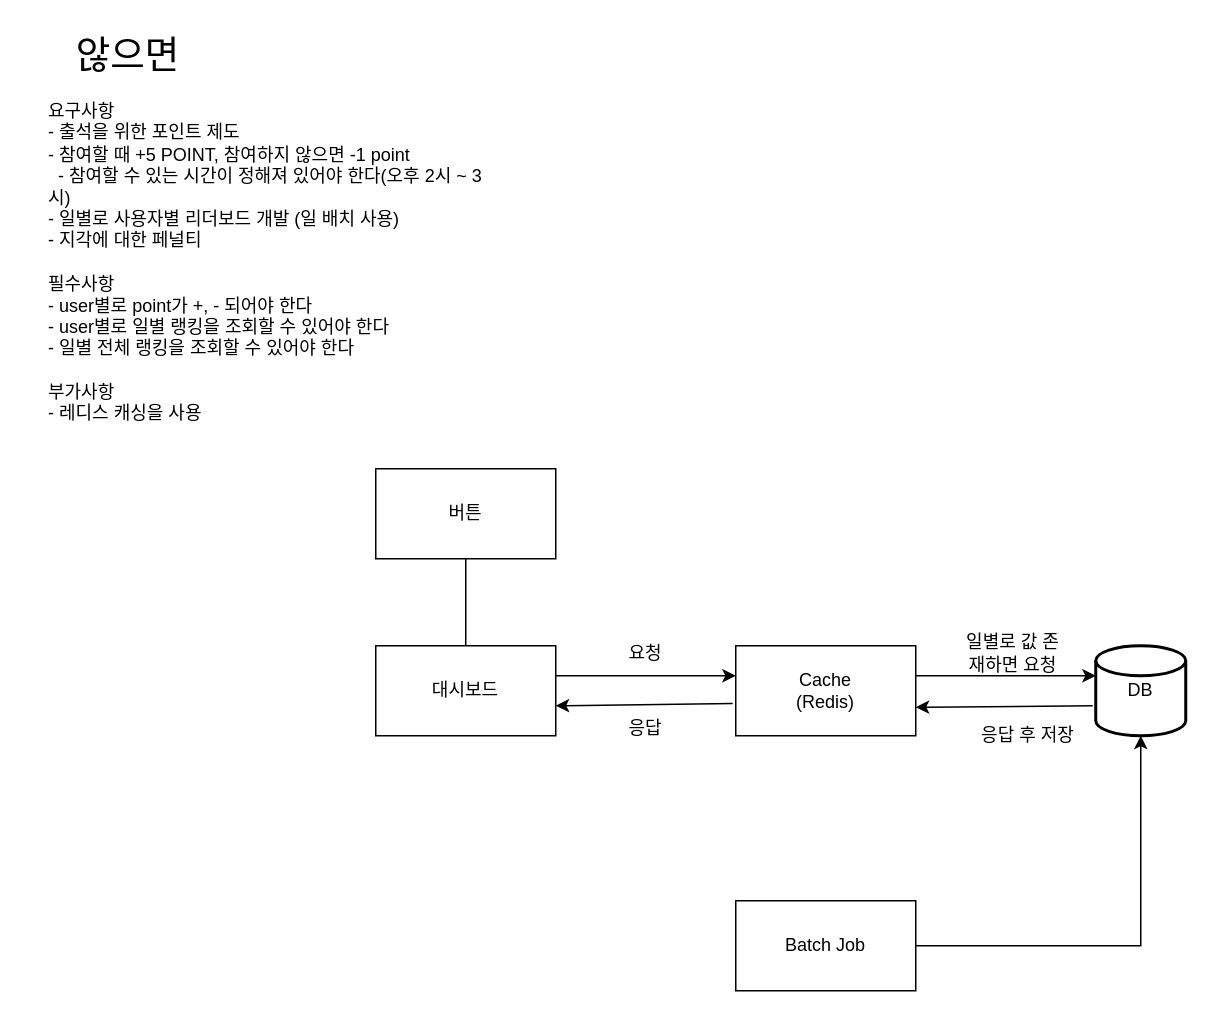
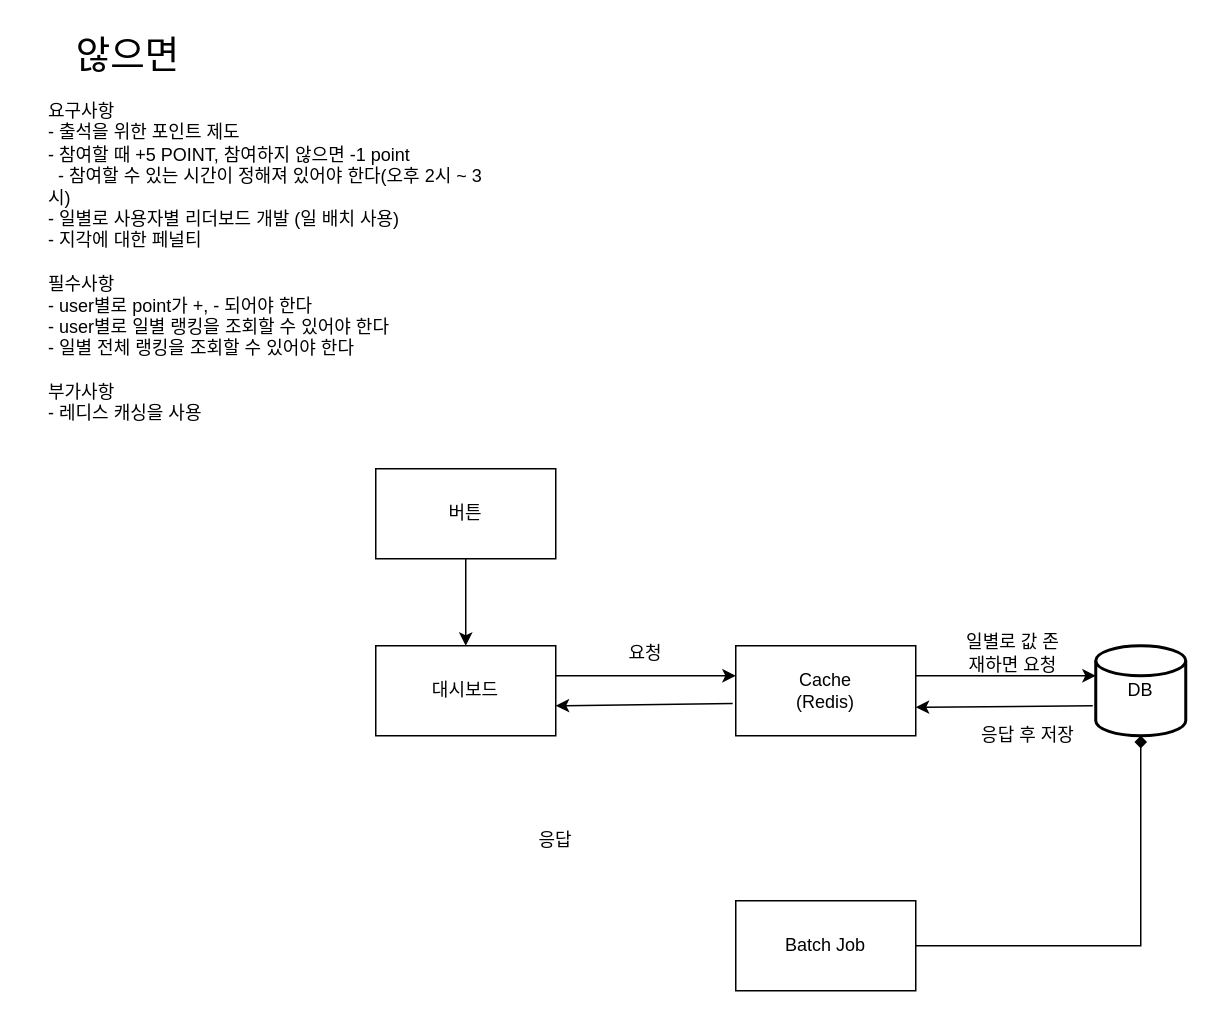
edge "버튼" -- "대시보드": arrowhead none -> classic
node "응답": moved (646, 728) -> (556, 841)
edge "Batch Job" -> "DB": arrowhead classic -> diamond
